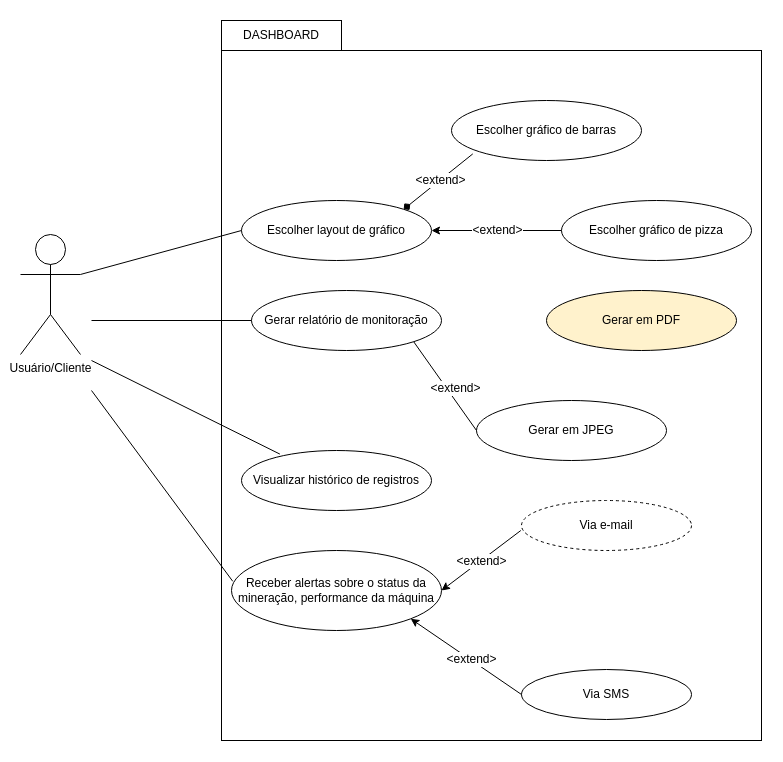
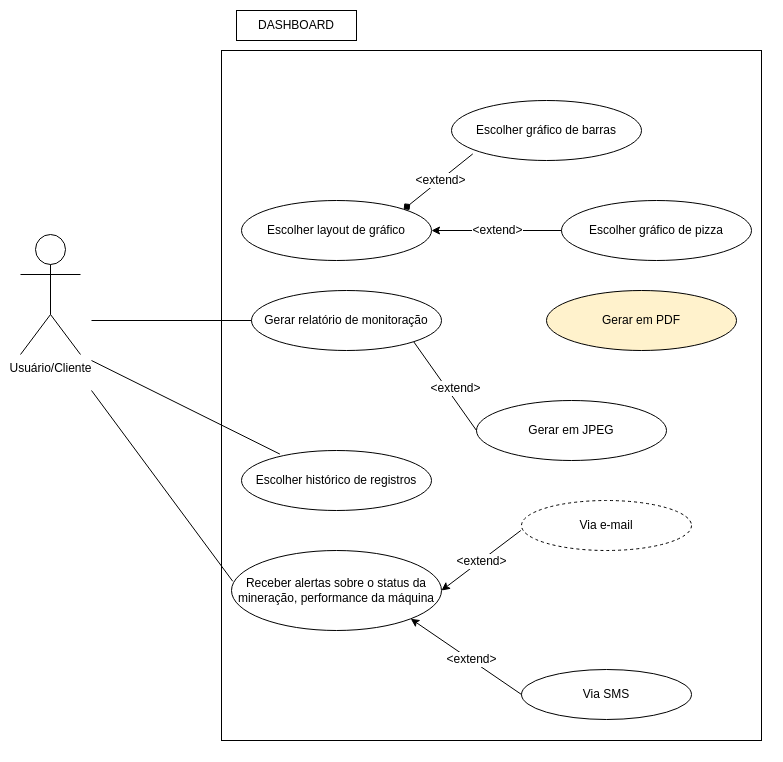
node "DASHBOARD": moved (282, 36) -> (297, 26)
edge "Escolher layout de gráfico" -- "Usuário/Cliente": removed
node "Visualizar histórico de registros": label "Visualizar histórico de registros" -> "Escolher histórico de registros"
